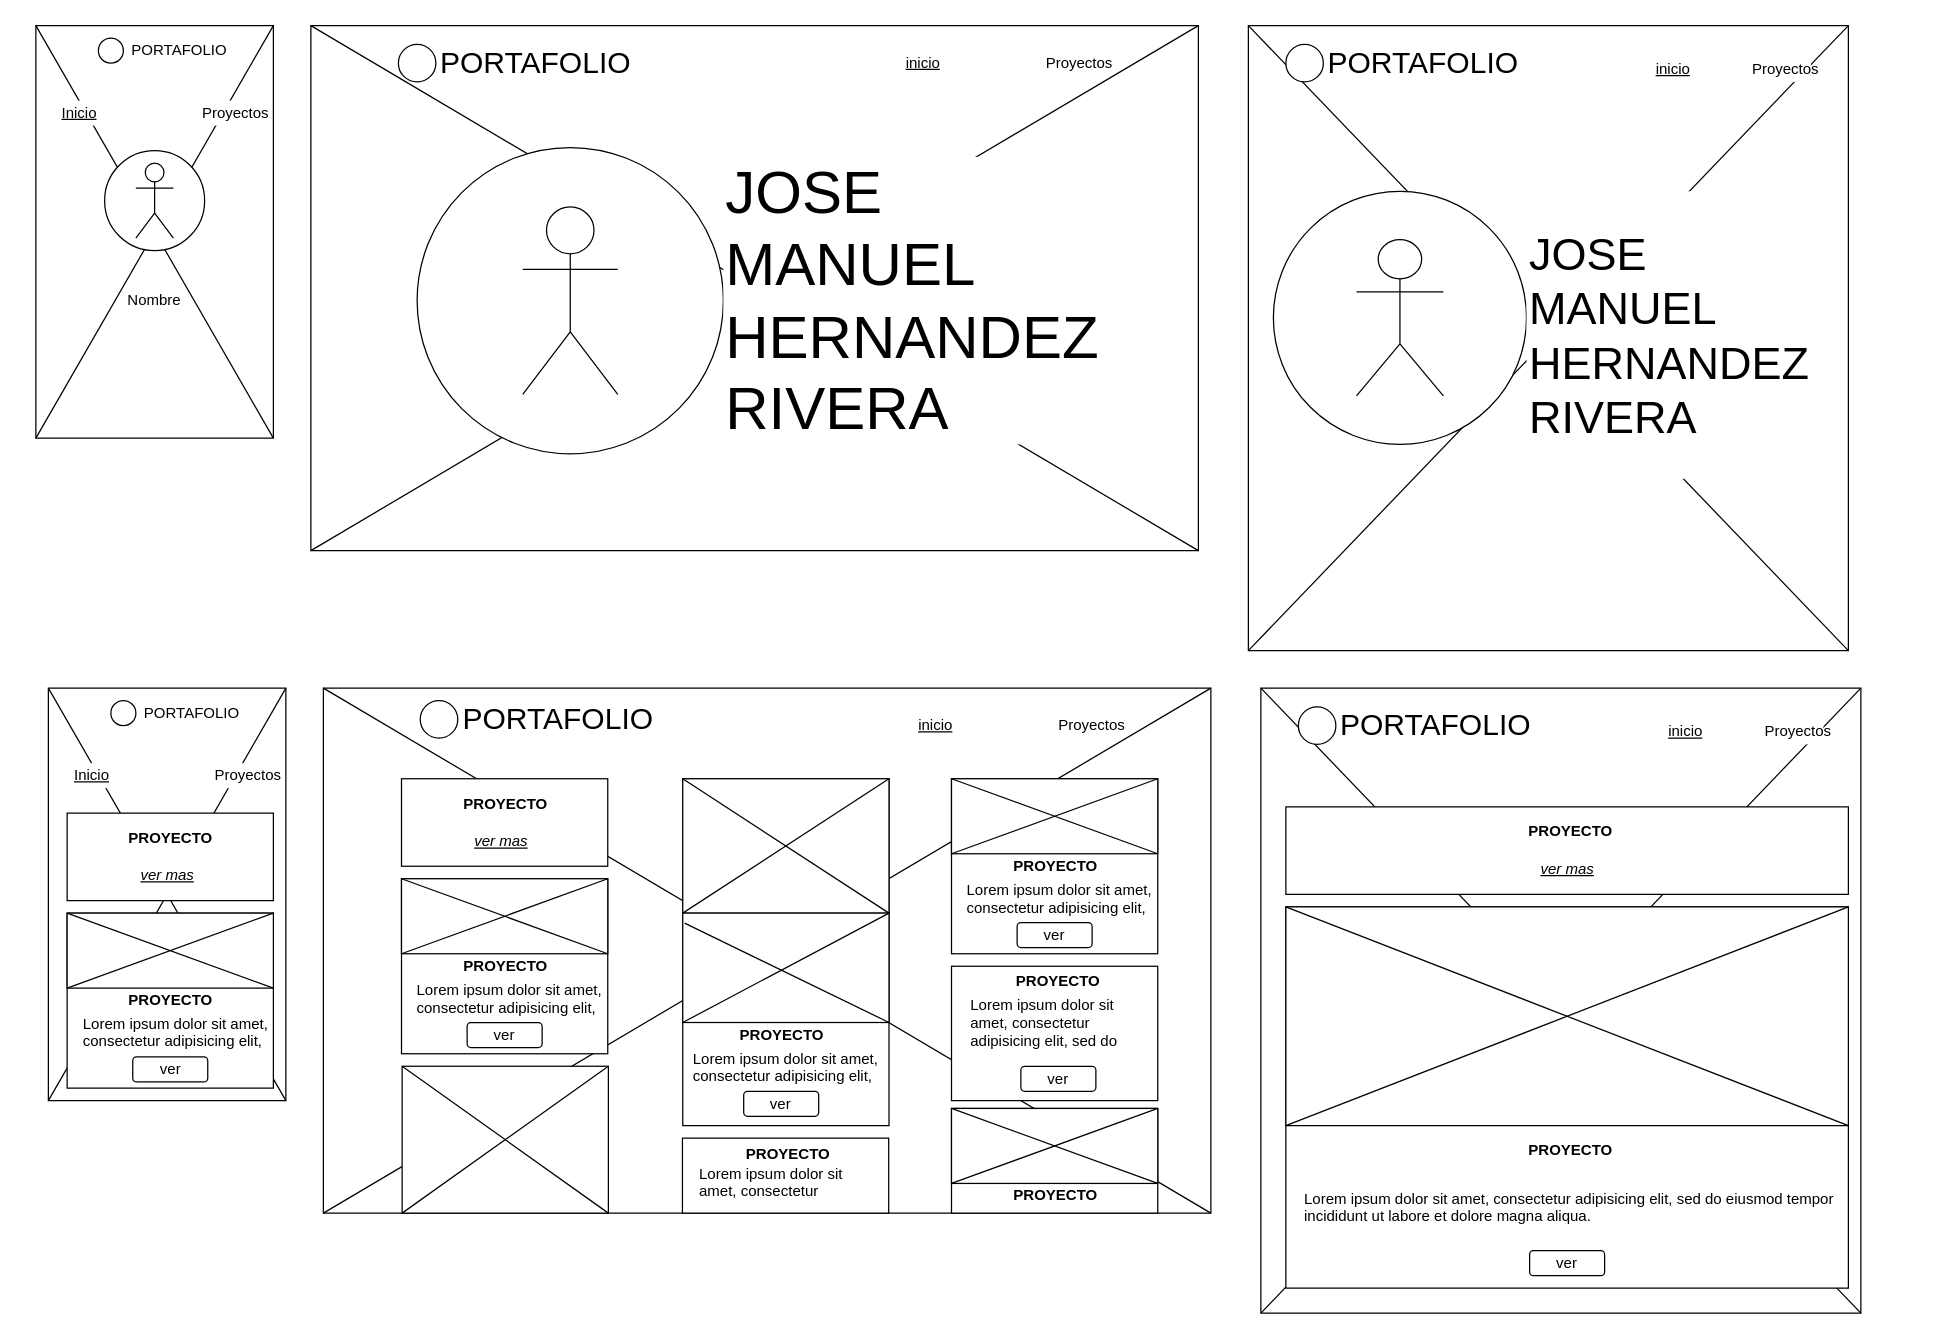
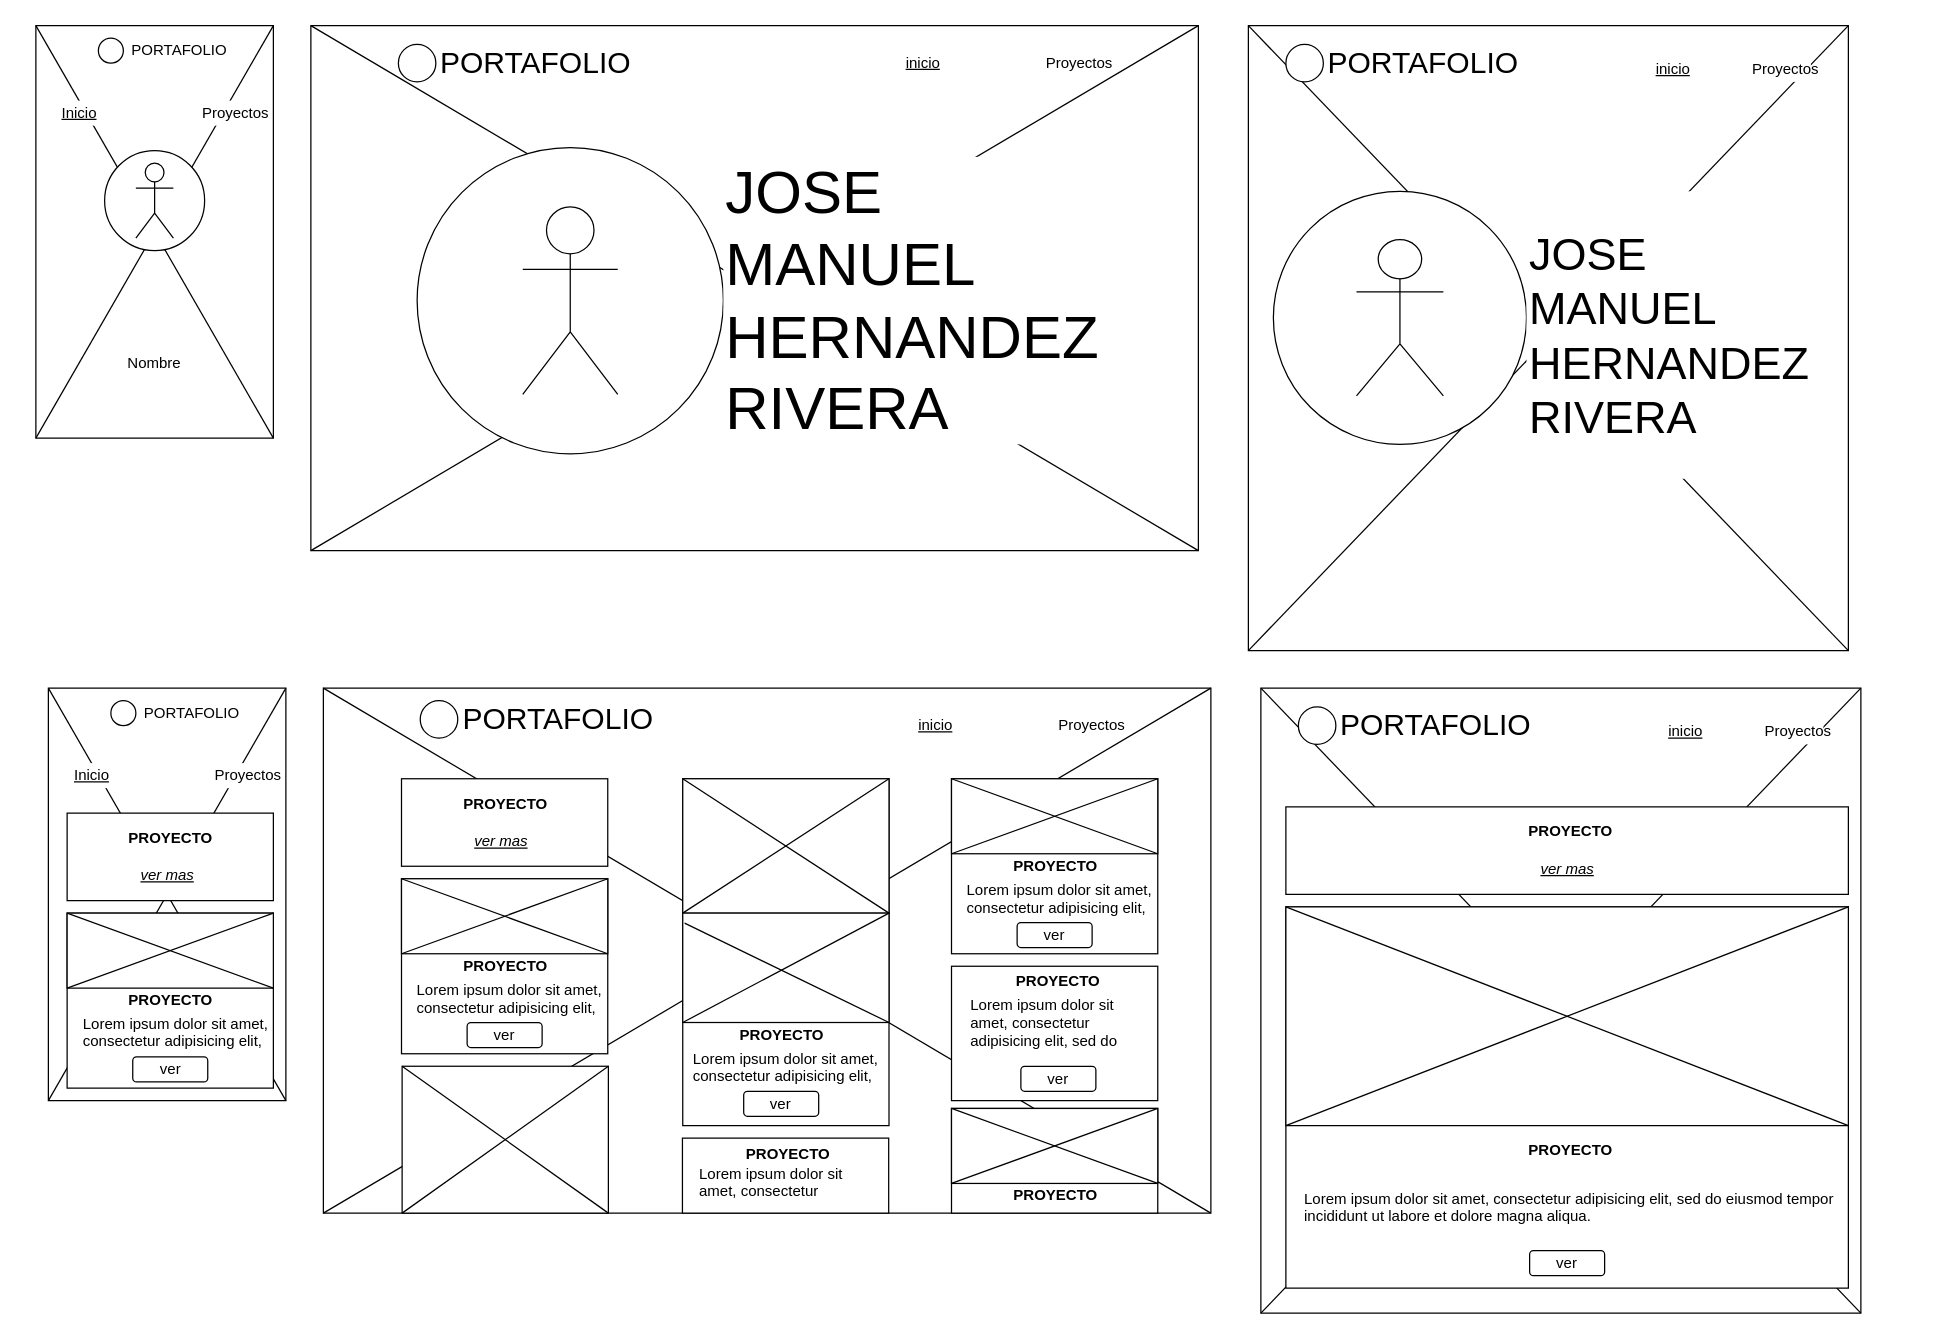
node "Nombre": moved (154, 301) -> (154, 363)
